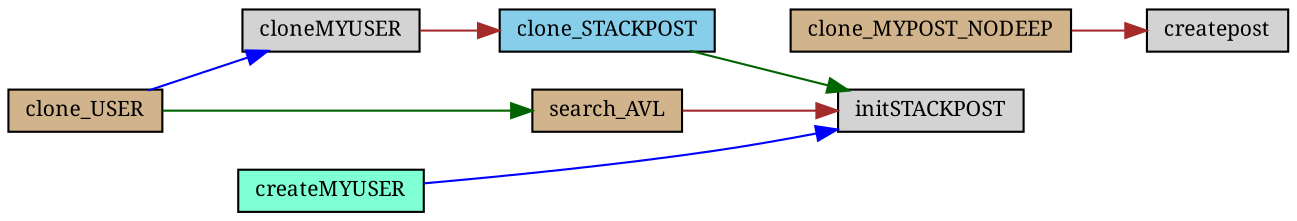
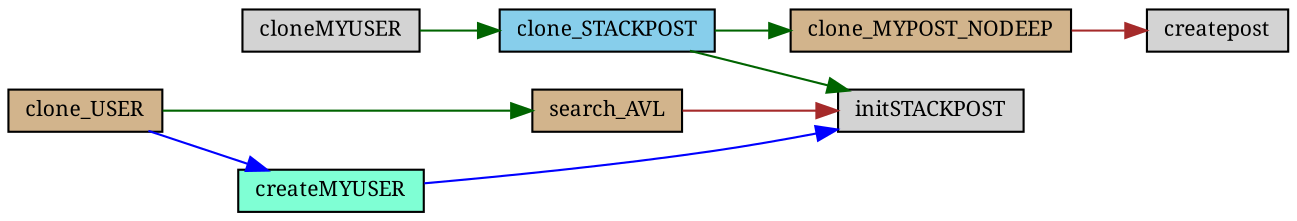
edge "cloneMYUSER" -> "clone_STACKPOST": color brown -> darkgreen
edge "clone_STACKPOST" -> "clone_MYPOST_NODEEP": added
edge "clone_USER" -> "cloneMYUSER": now "clone_USER" -> "createMYUSER"
